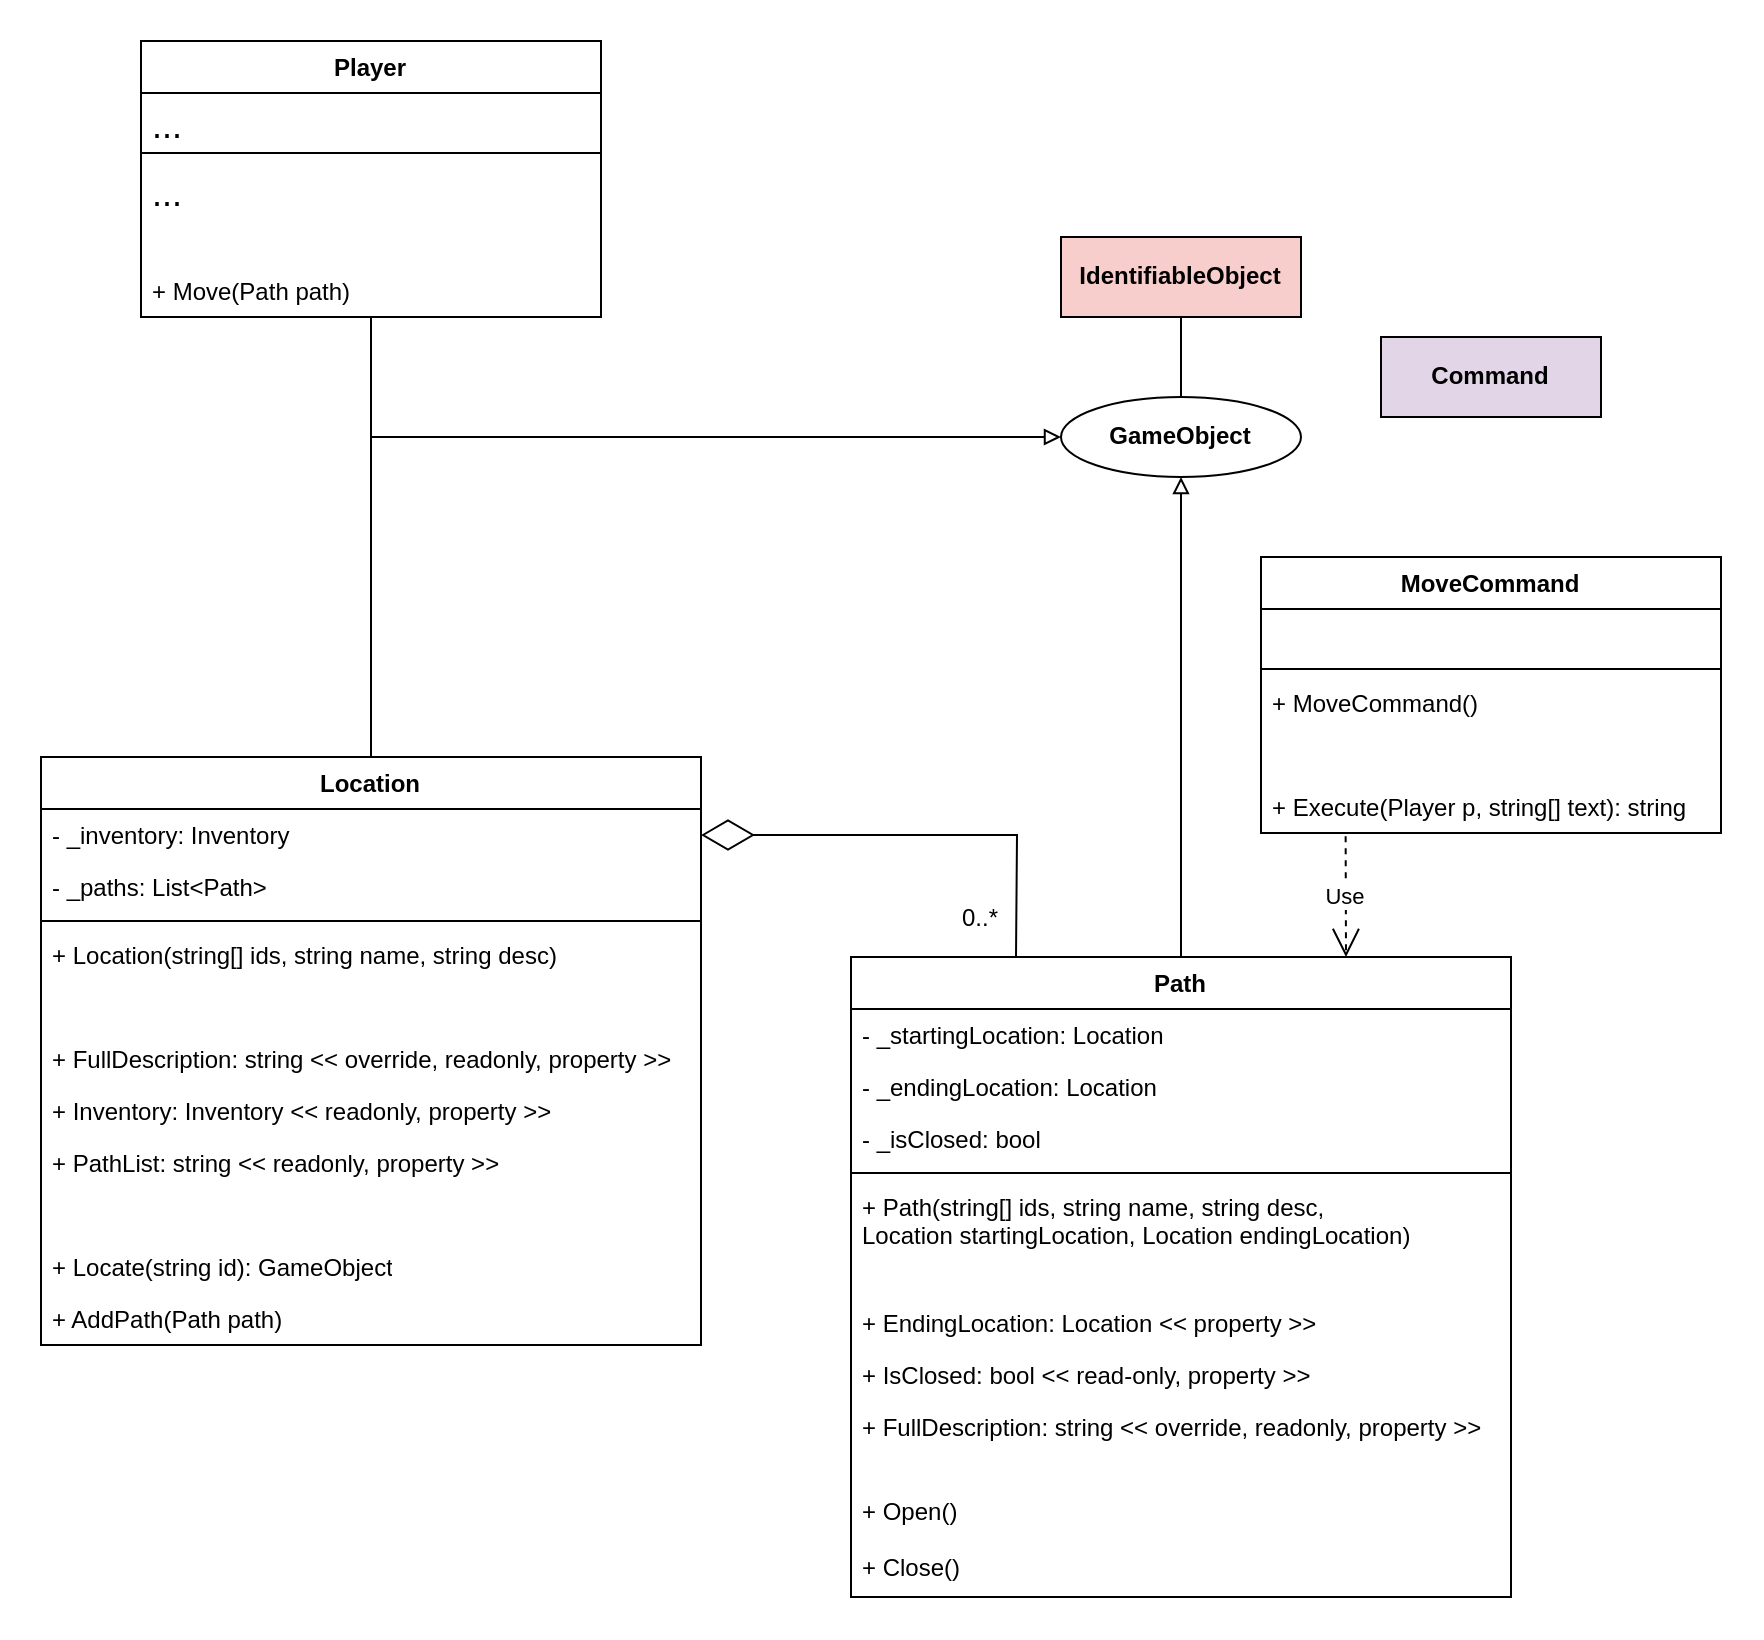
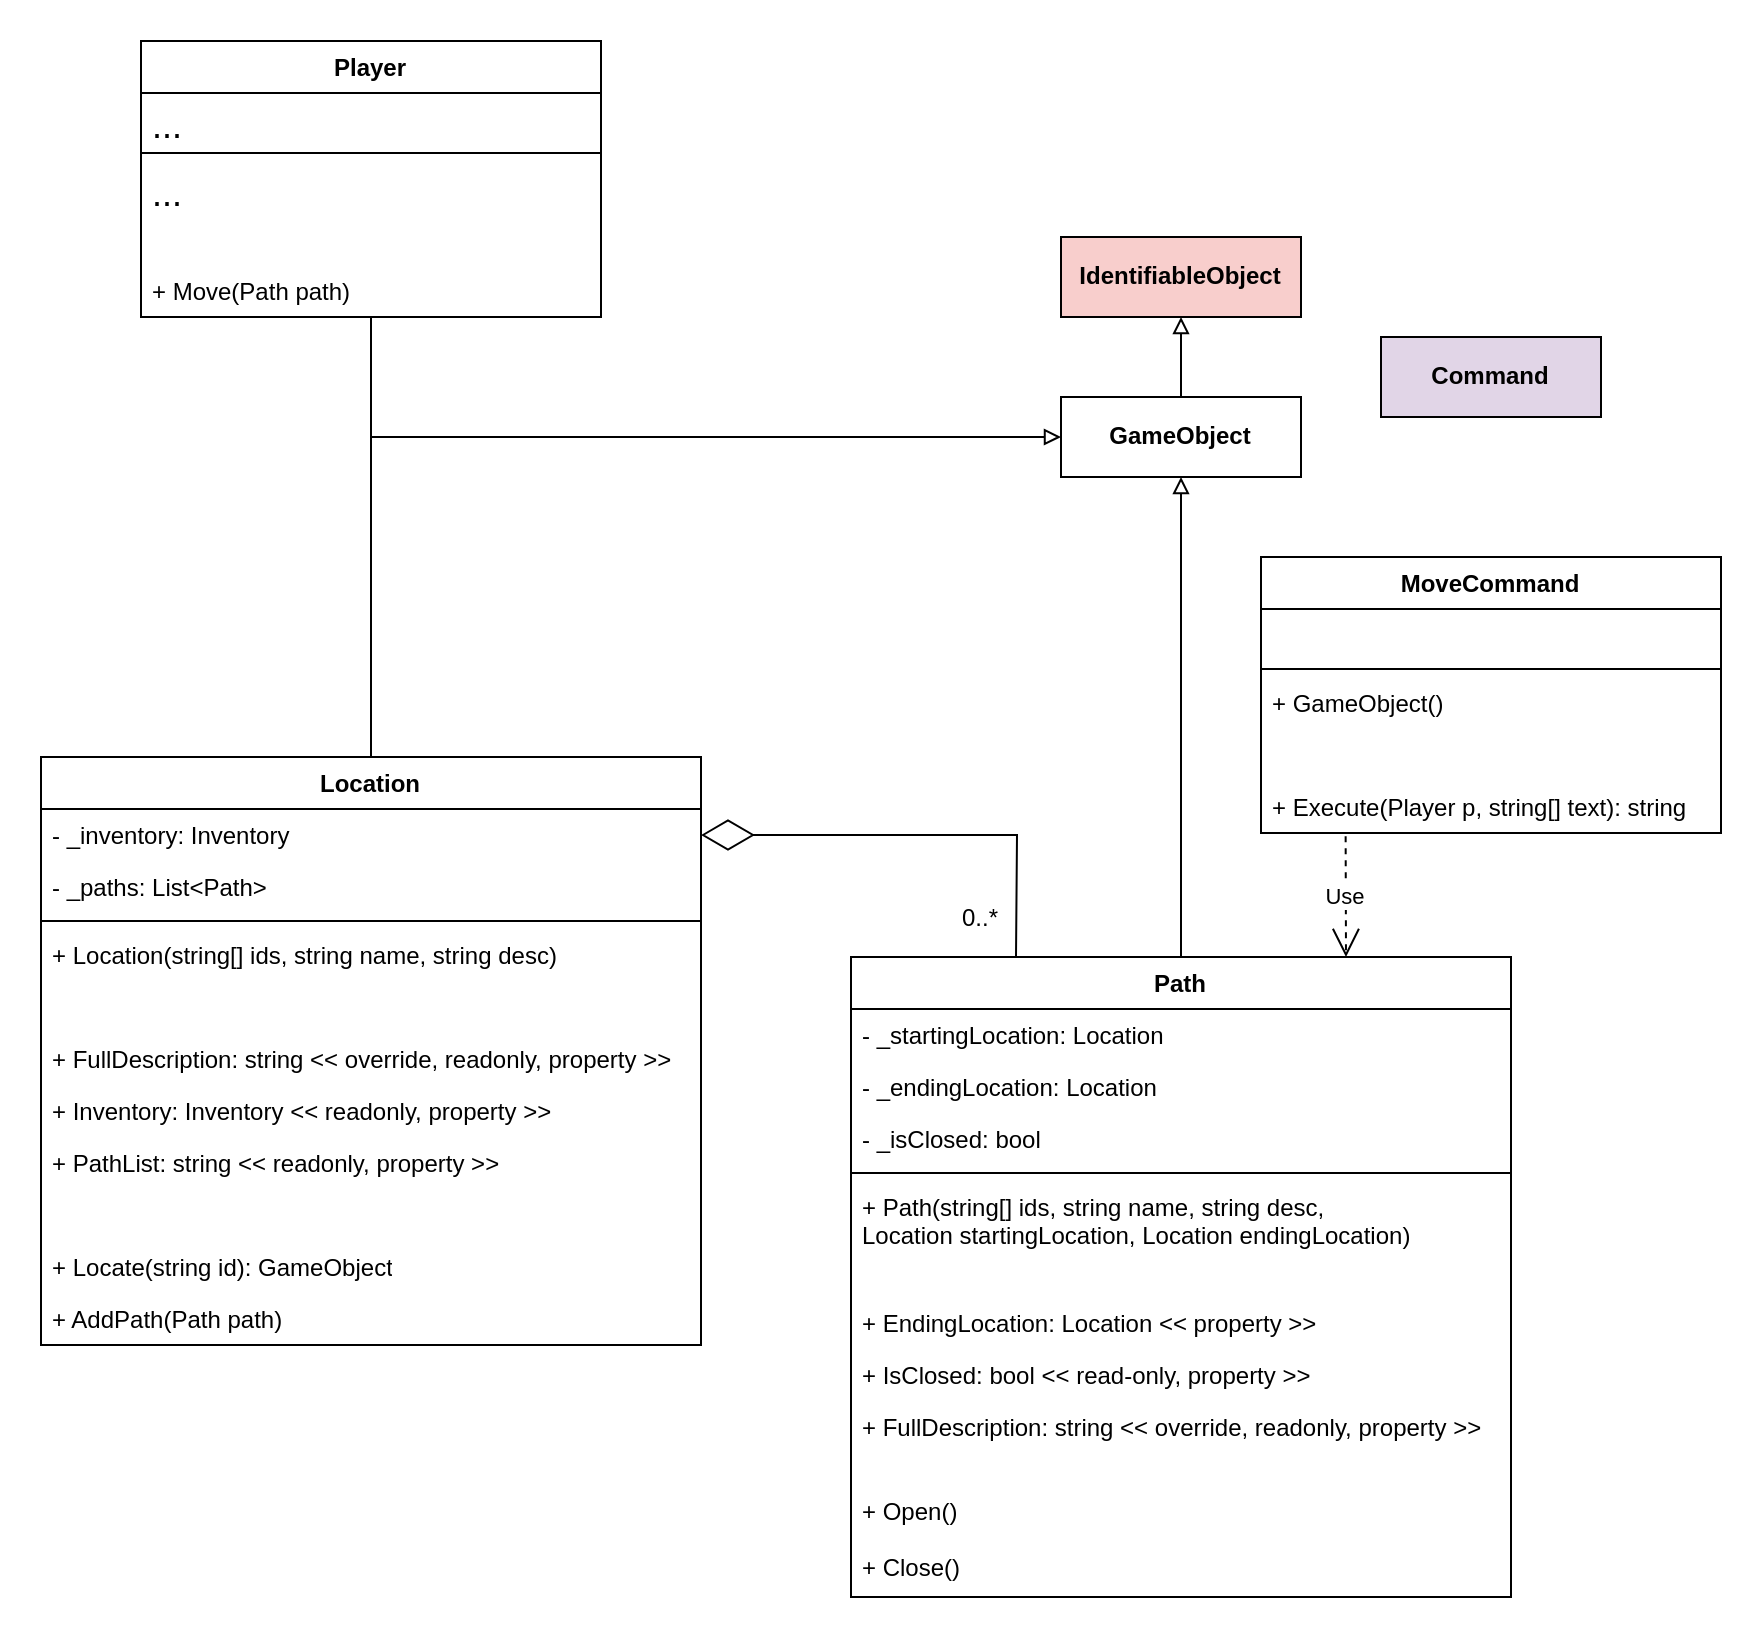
edge "IdentifiableObject" -- "GameObject": arrowhead none -> block
node "GameObject": shape ellipse -> rectangle
node "+ MoveCommand()": label "+ MoveCommand()" -> "+ GameObject()"
